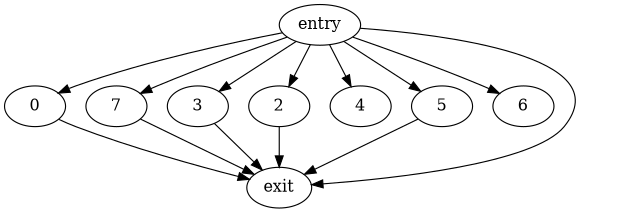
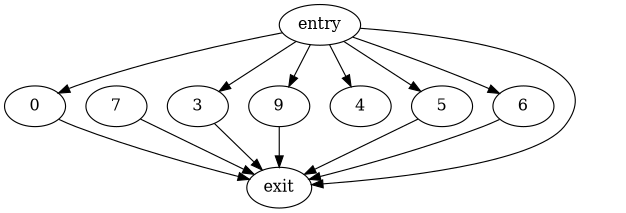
edge "entry" -> "7": removed
node "2": label "2" -> "9"
edge "6" -> "exit": added
